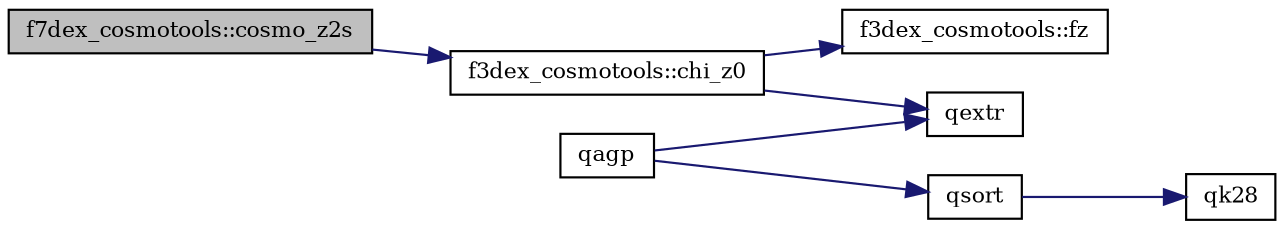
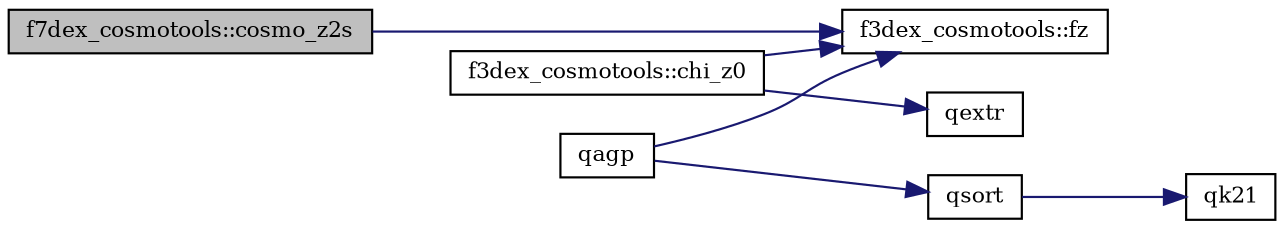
edge "f7dex_cosmotools::cosmo_z2s" -> "f3dex_cosmotools::chi_z0": now "f7dex_cosmotools::cosmo_z2s" -> "f3dex_cosmotools::fz"
edge "qagp" -> "qextr": now "qagp" -> "f3dex_cosmotools::fz"
node "qk28": label "qk28" -> "qk21"
